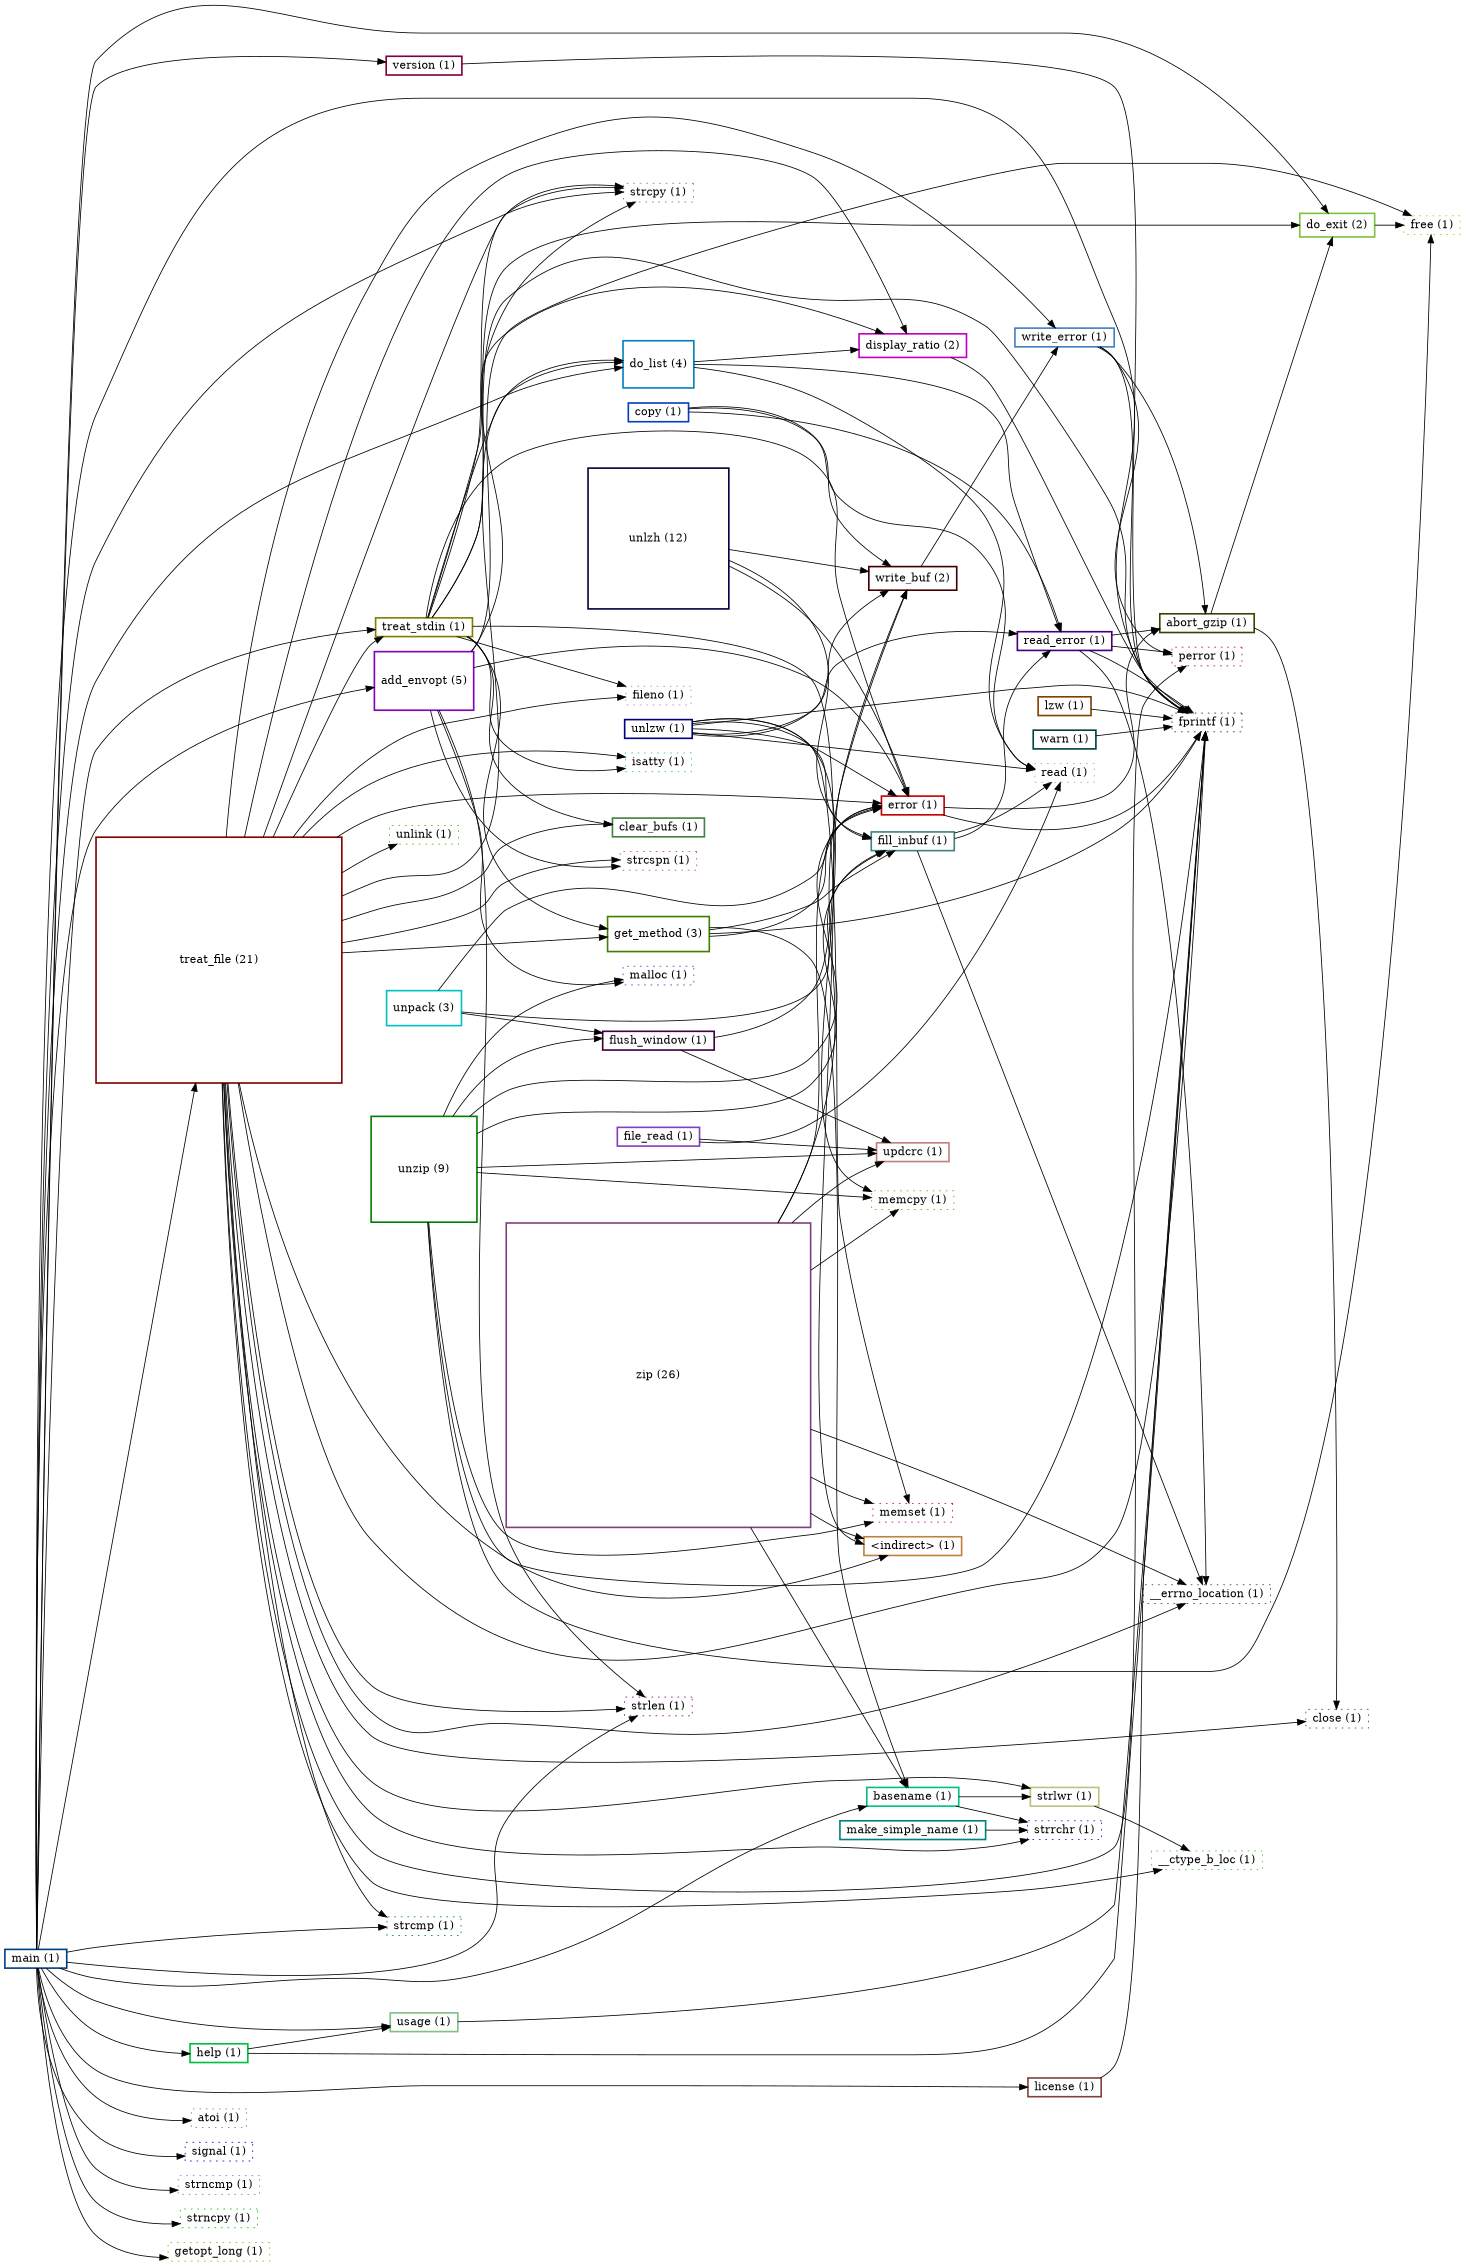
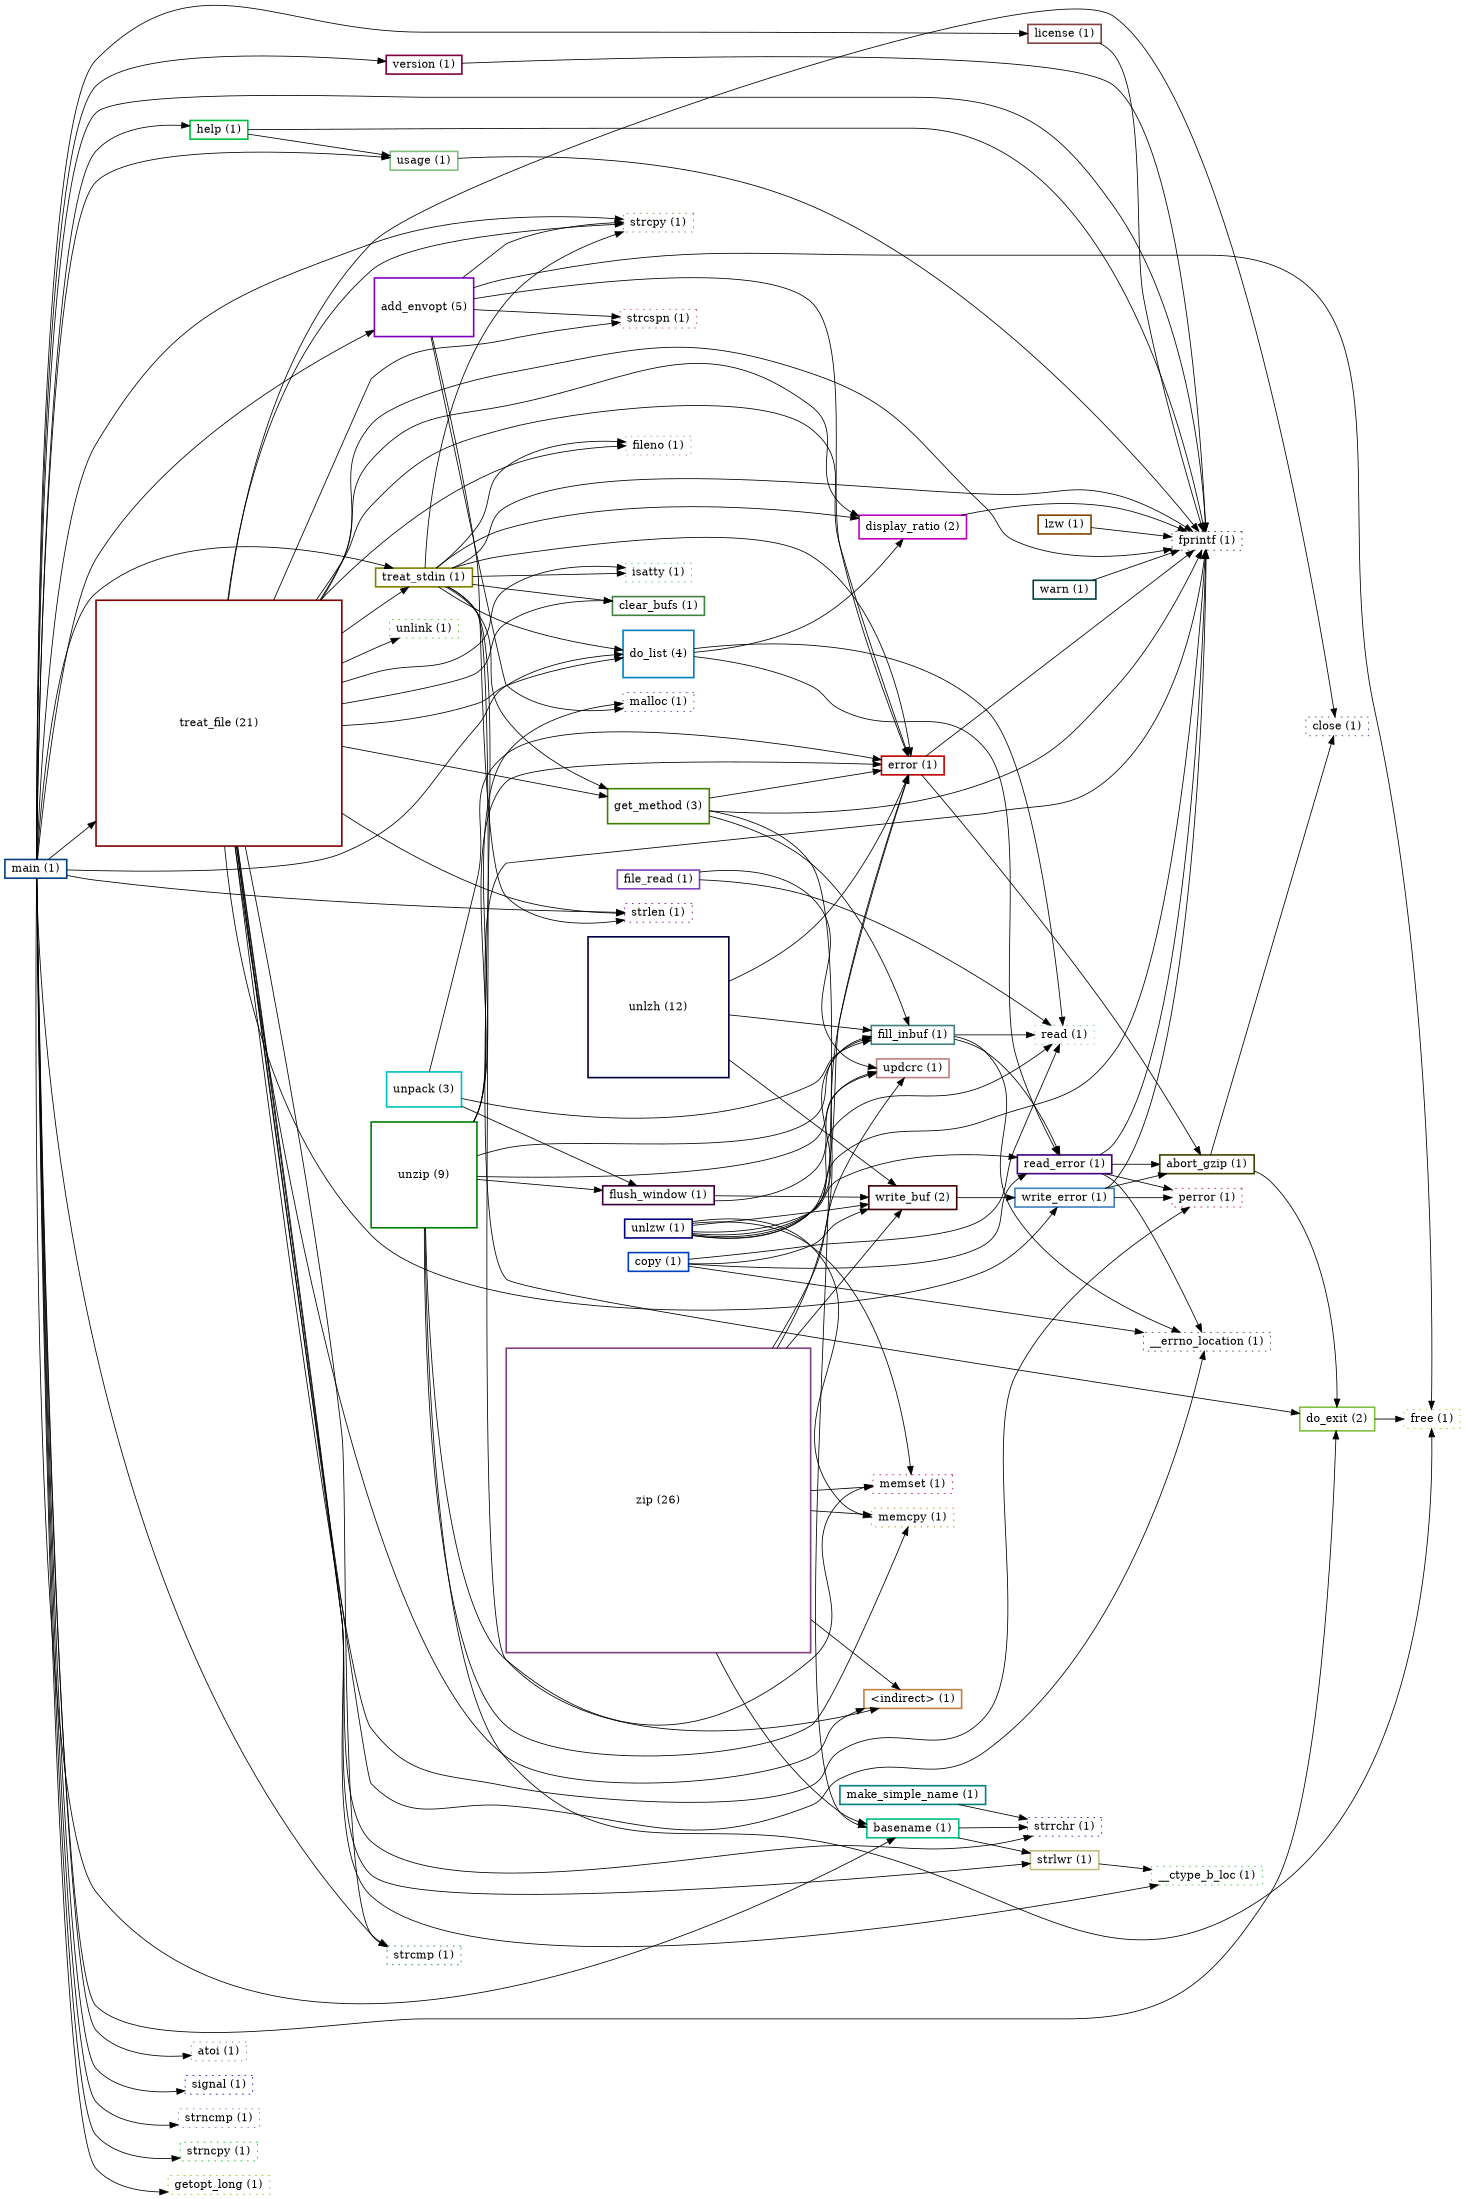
edge "zip (26)" -> "__errno_location (1)": now "copy (1)" -> "__errno_location (1)"
